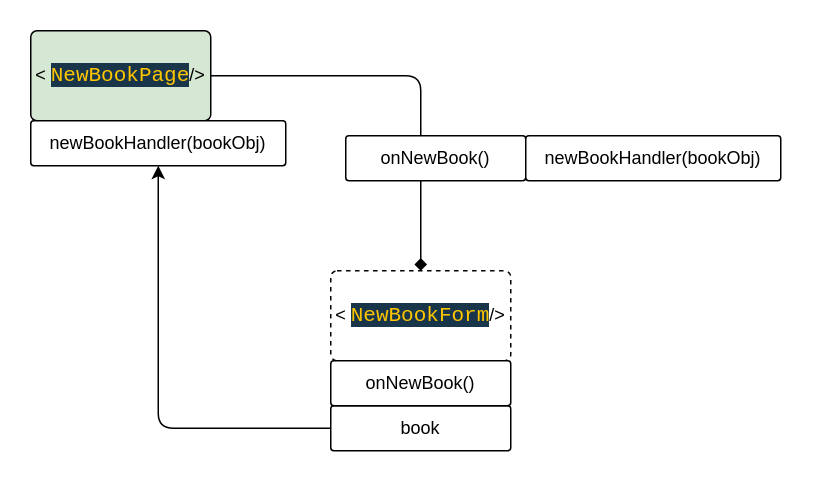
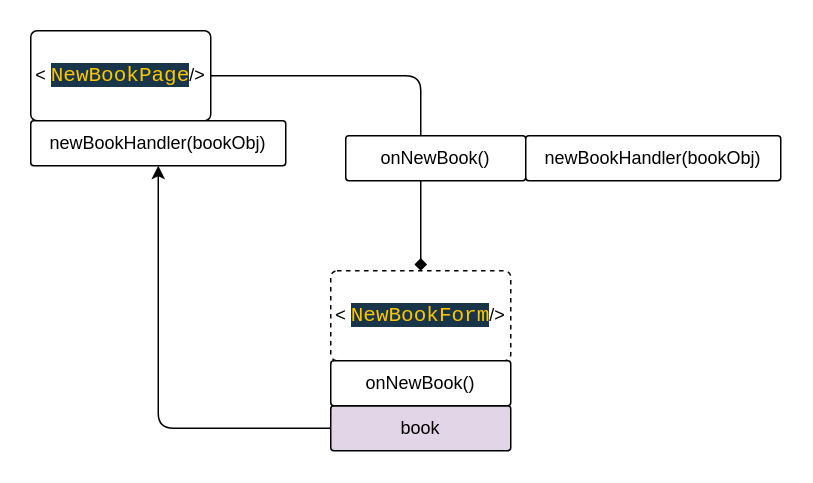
node "< NewBookPage/>": fillcolor #d5e8d4 -> #ffffff
node "book": fillcolor #ffffff -> #e1d5e7
